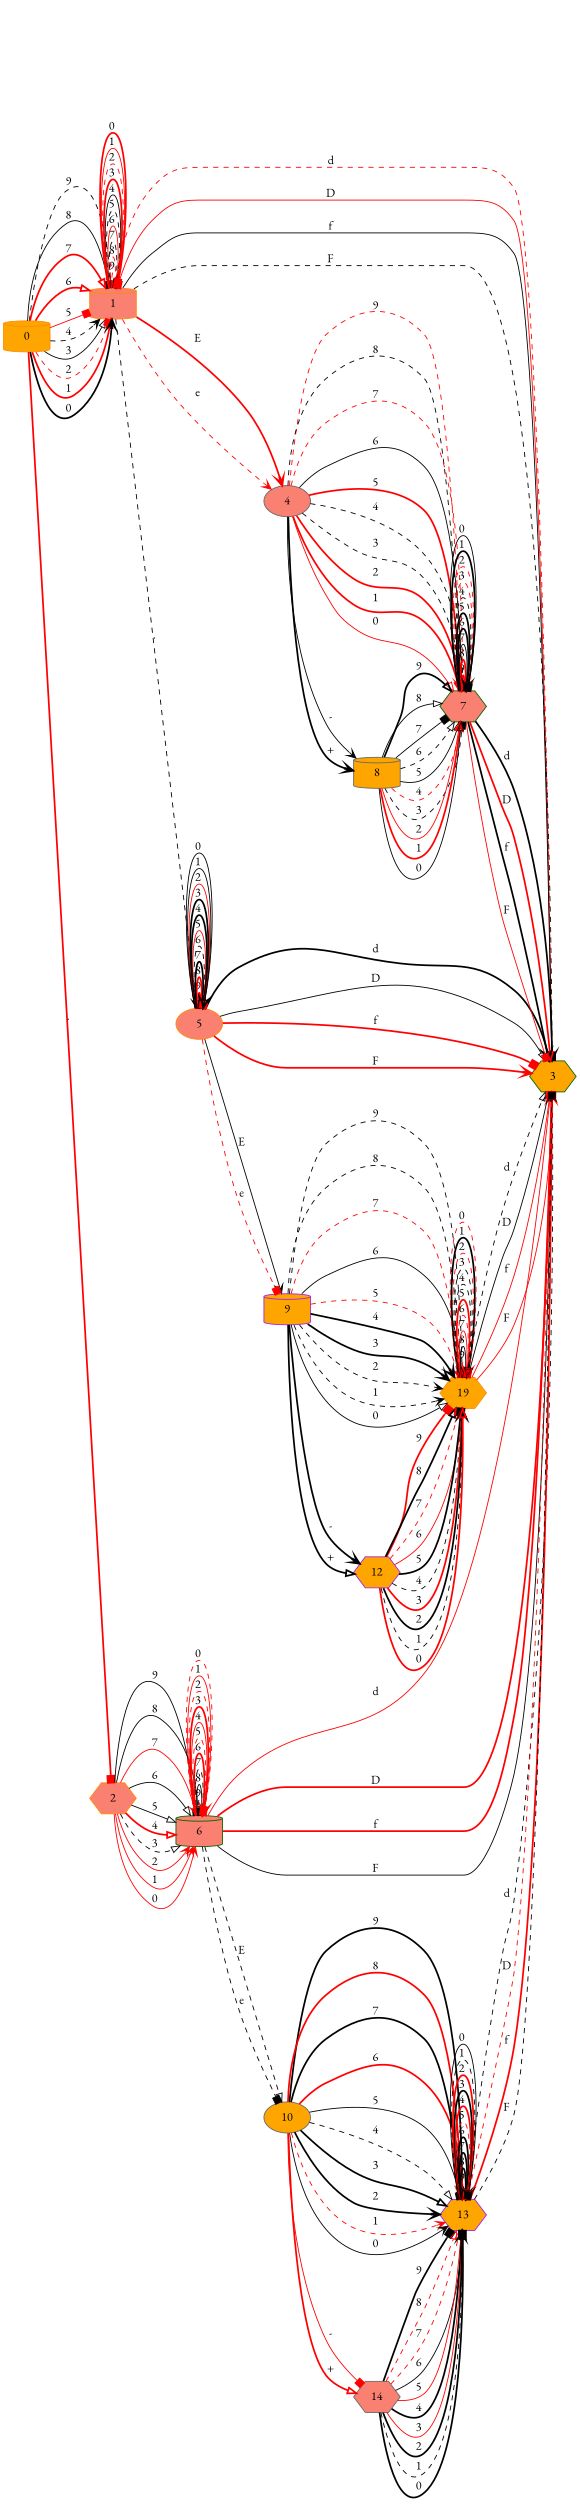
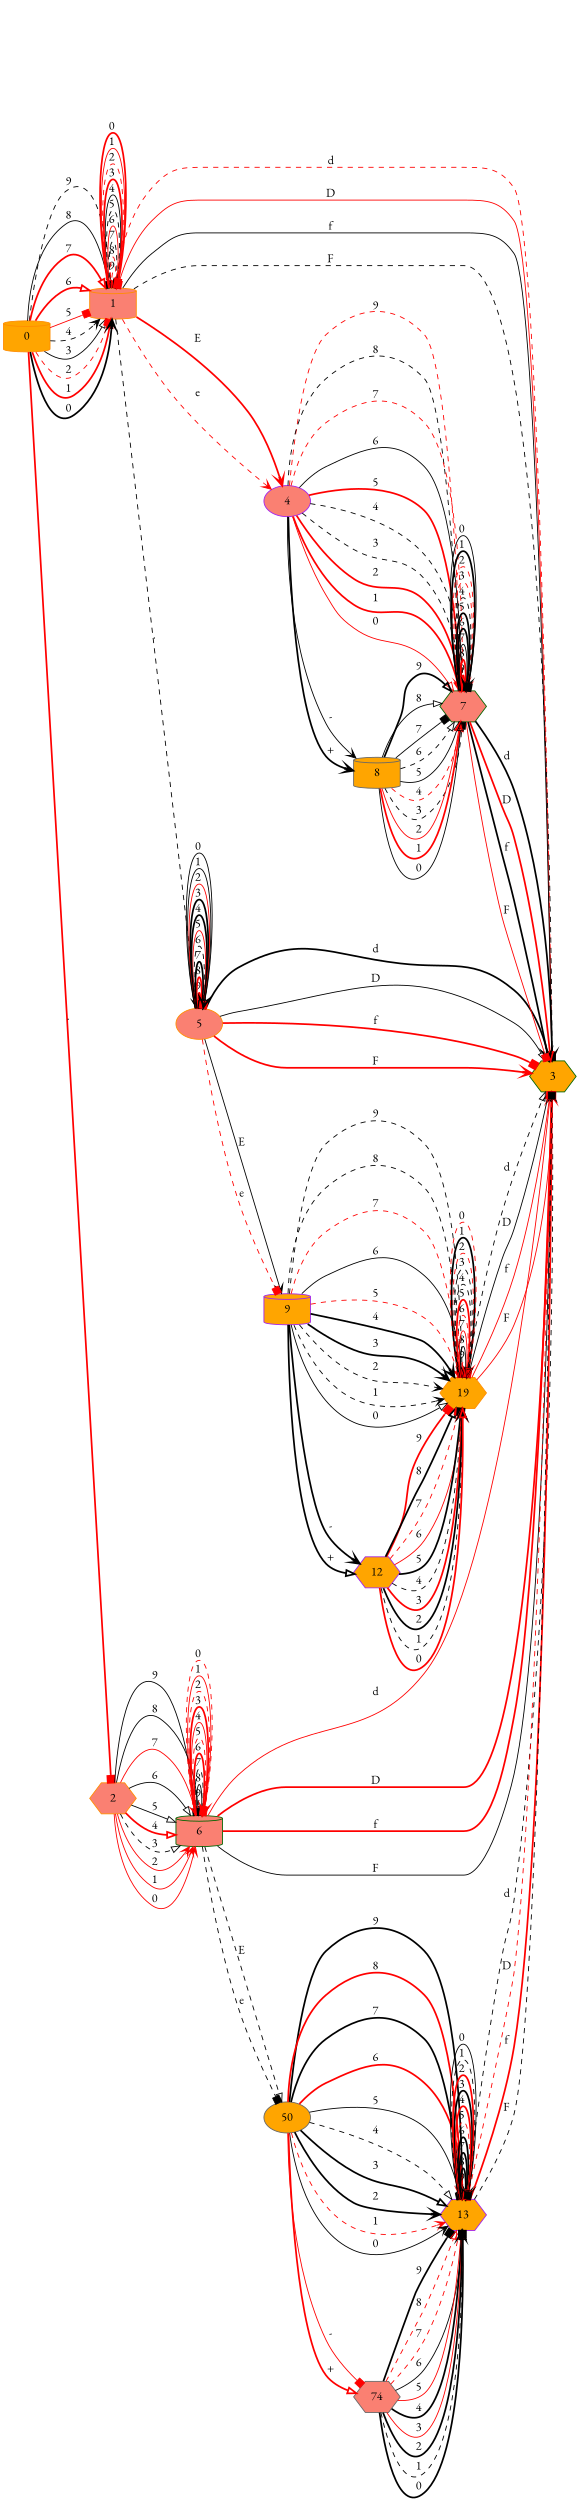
node "4": color gray40 -> purple
node "10": label "10" -> "50"
node "14": label "14" -> "74"
